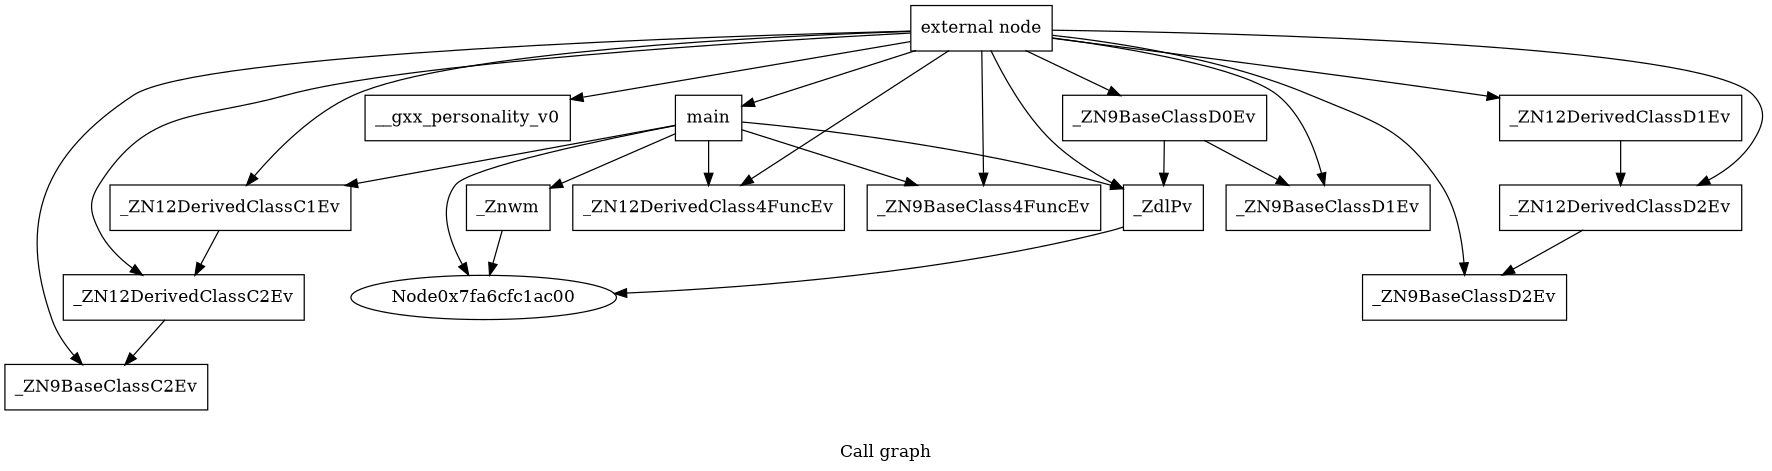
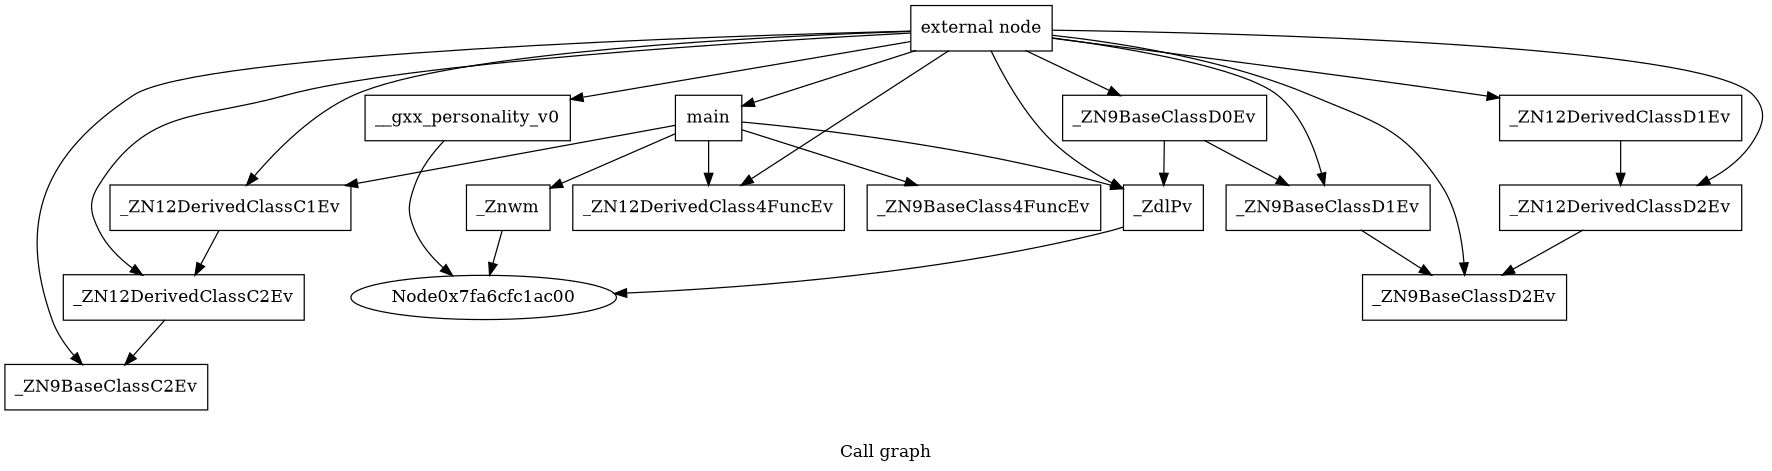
edge "external node" -> "_ZN9BaseClass4FuncEv": removed
edge "main" -> "Node0x7fa6cfc1ac00": now "__gxx_personality_v0" -> "Node0x7fa6cfc1ac00"
edge "_ZN9BaseClassD1Ev" -> "_ZN9BaseClassD2Ev": added
